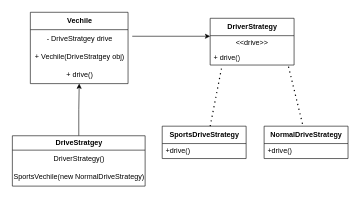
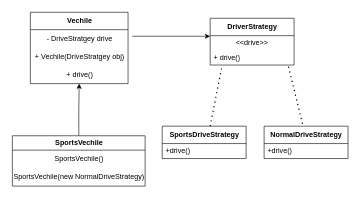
node "DriveStratgey": label "DriveStratgey" -> "SportsVechile"
node "DriverStrategy()": label "DriverStrategy()" -> "SportsVechile()"
